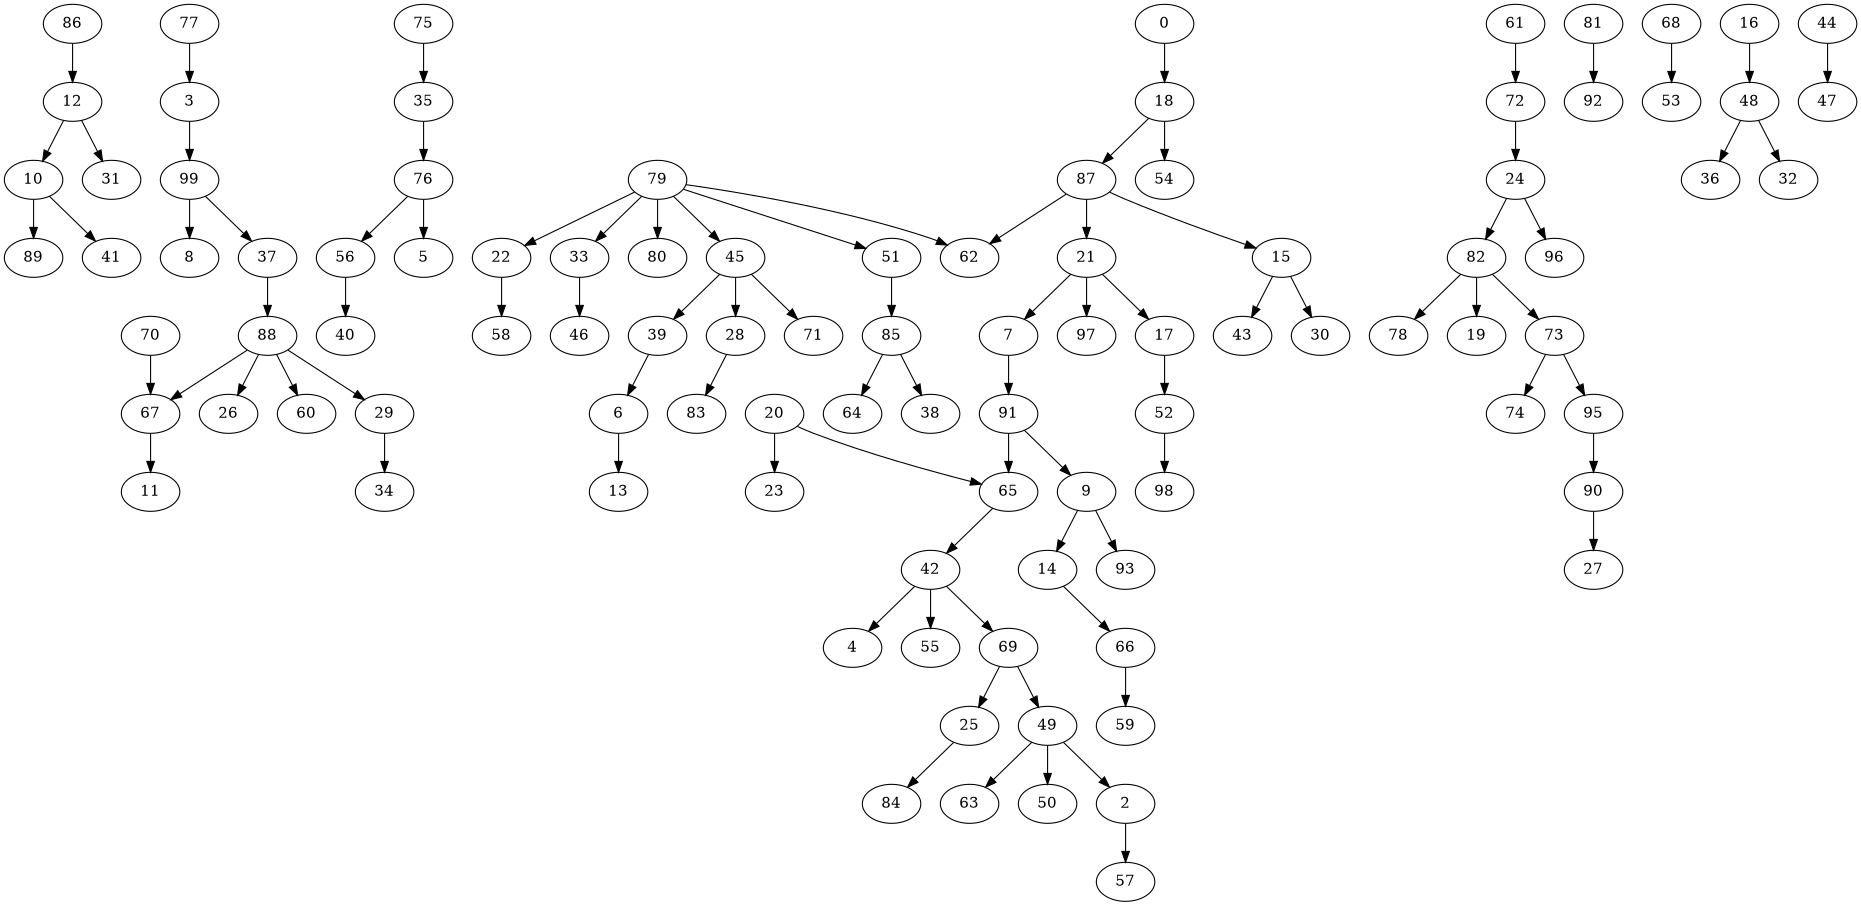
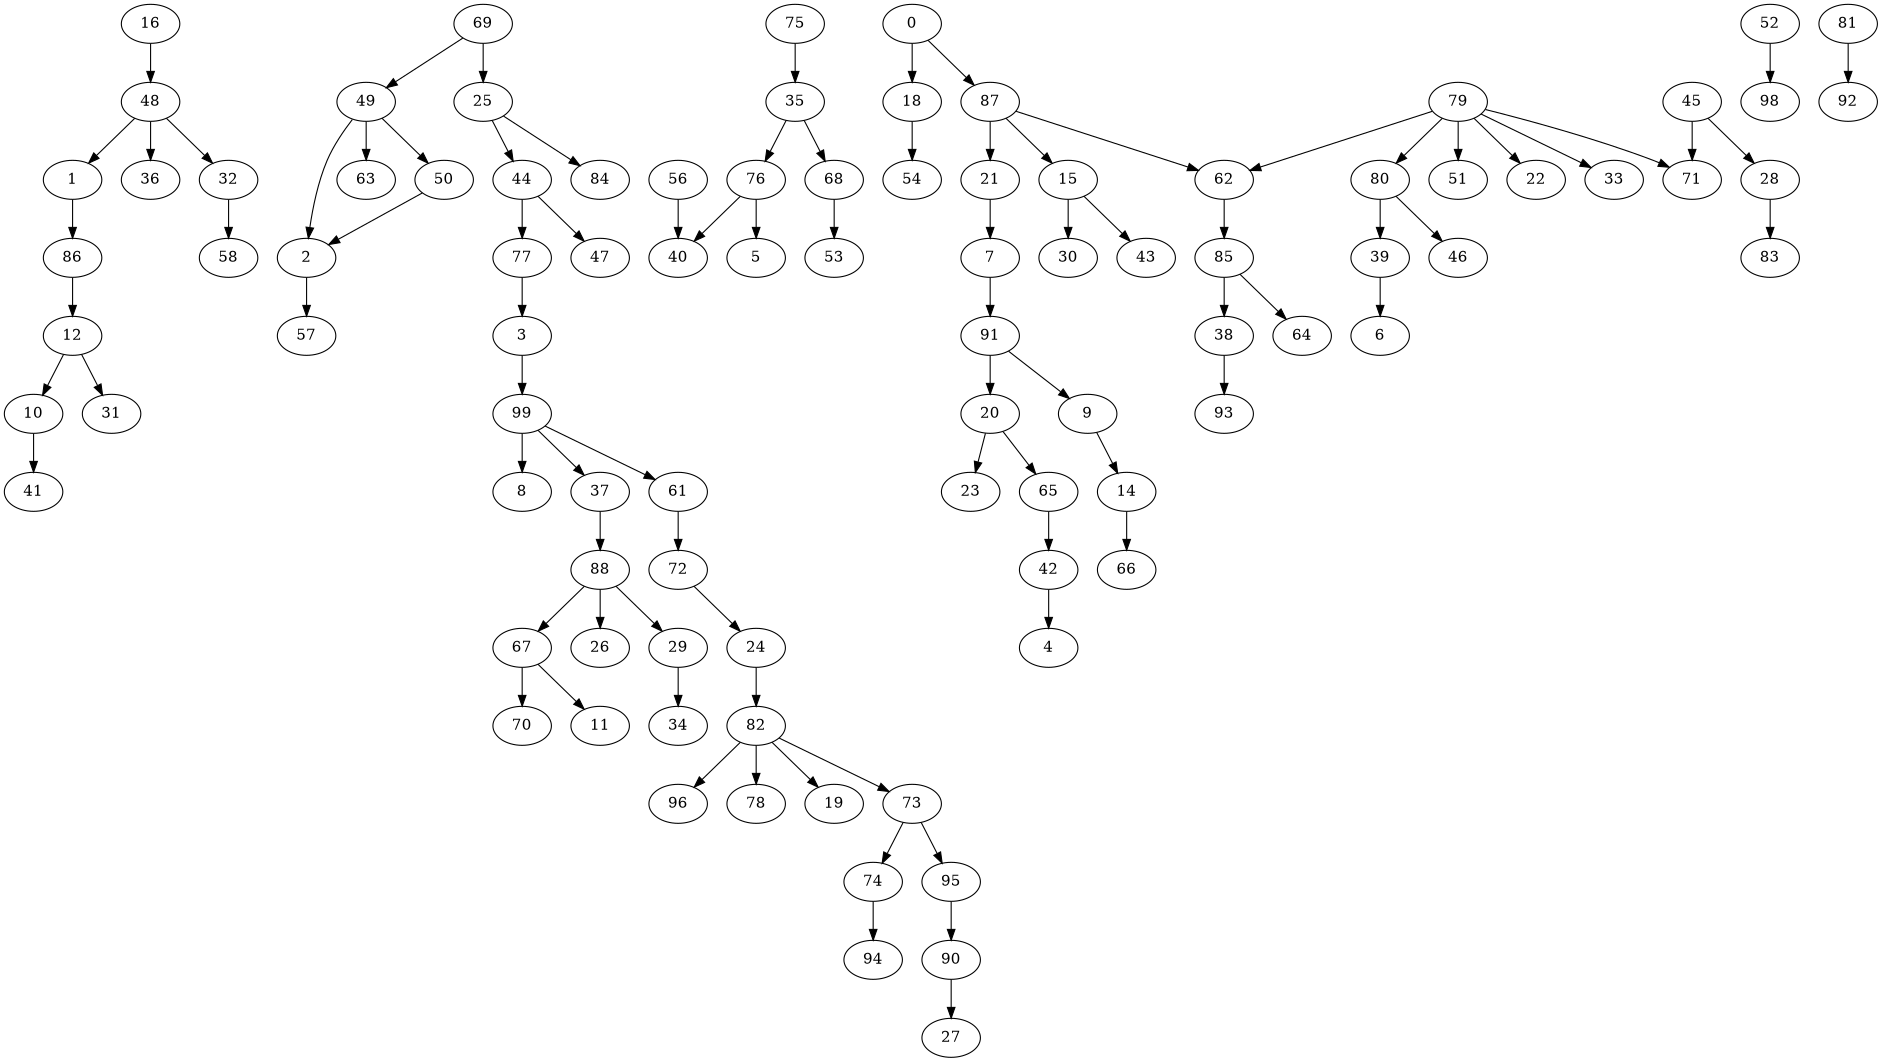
edge "25" -> "44": added
edge "35" -> "68": added
edge "18" -> "87": now "0" -> "87"
node "1": added
edge "44" -> "77": added
edge "24" -> "96": now "82" -> "96"
edge "76" -> "56": now "76" -> "40"
edge "79" -> "45": now "79" -> "71"
edge "50" -> "2": added
node "89": removed
edge "22" -> "58": now "32" -> "58"
edge "33" -> "46": now "80" -> "46"
edge "51" -> "85": now "62" -> "85"
edge "45" -> "39": now "80" -> "39"
node "97": removed
node "17": removed
edge "70" -> "67": reversed
node "60": removed
edge "91" -> "65": now "91" -> "20"
edge "99" -> "61": added
node "13": removed
edge "9" -> "93": now "38" -> "93"
edge "42" -> "69": removed
node "55": removed
node "59": removed
node "94": added
